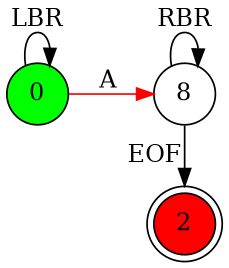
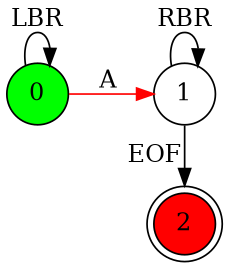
node "8": label "8" -> "1"
